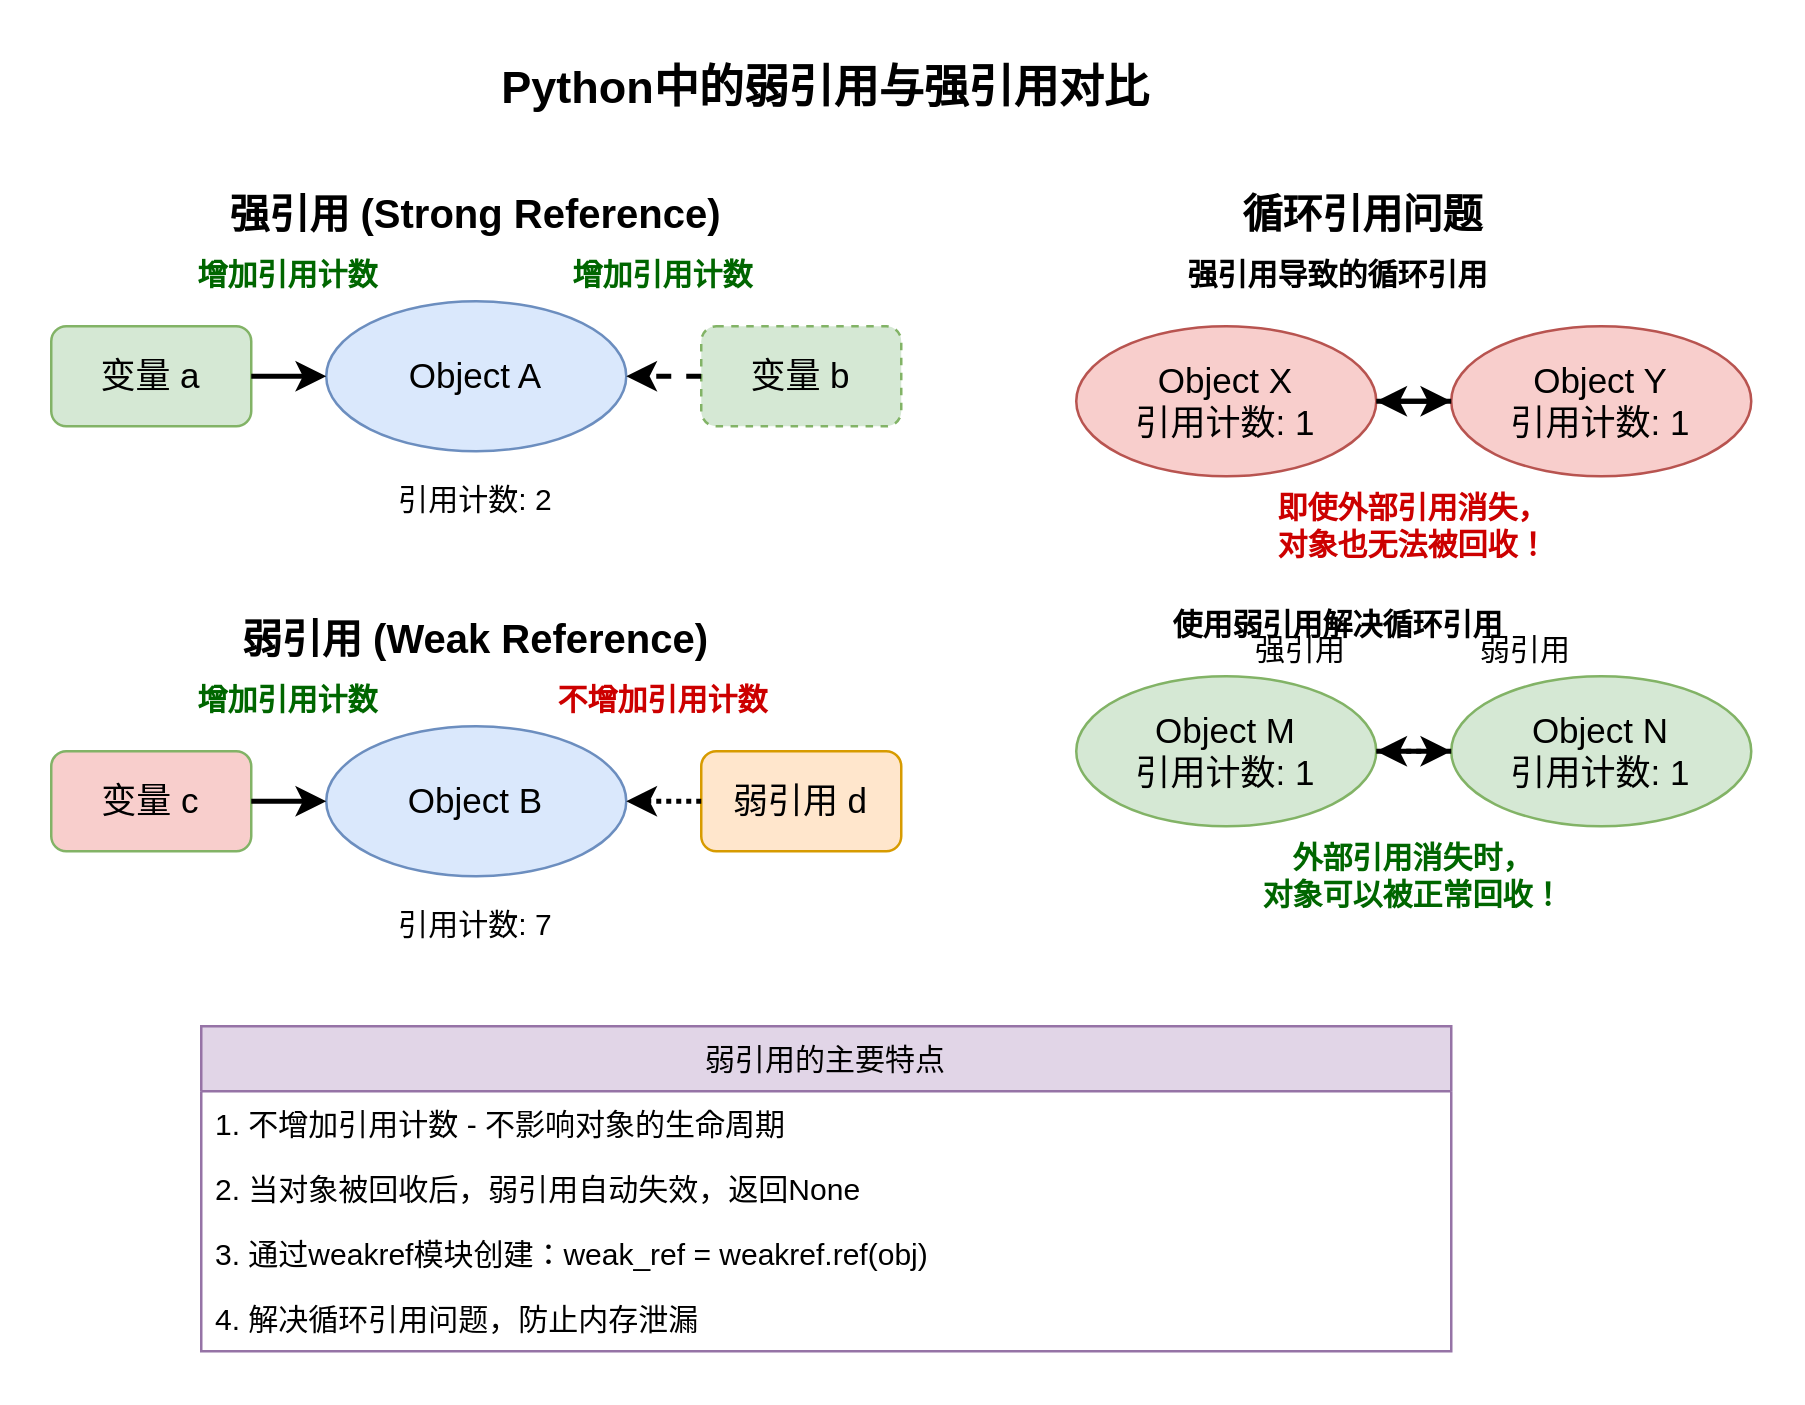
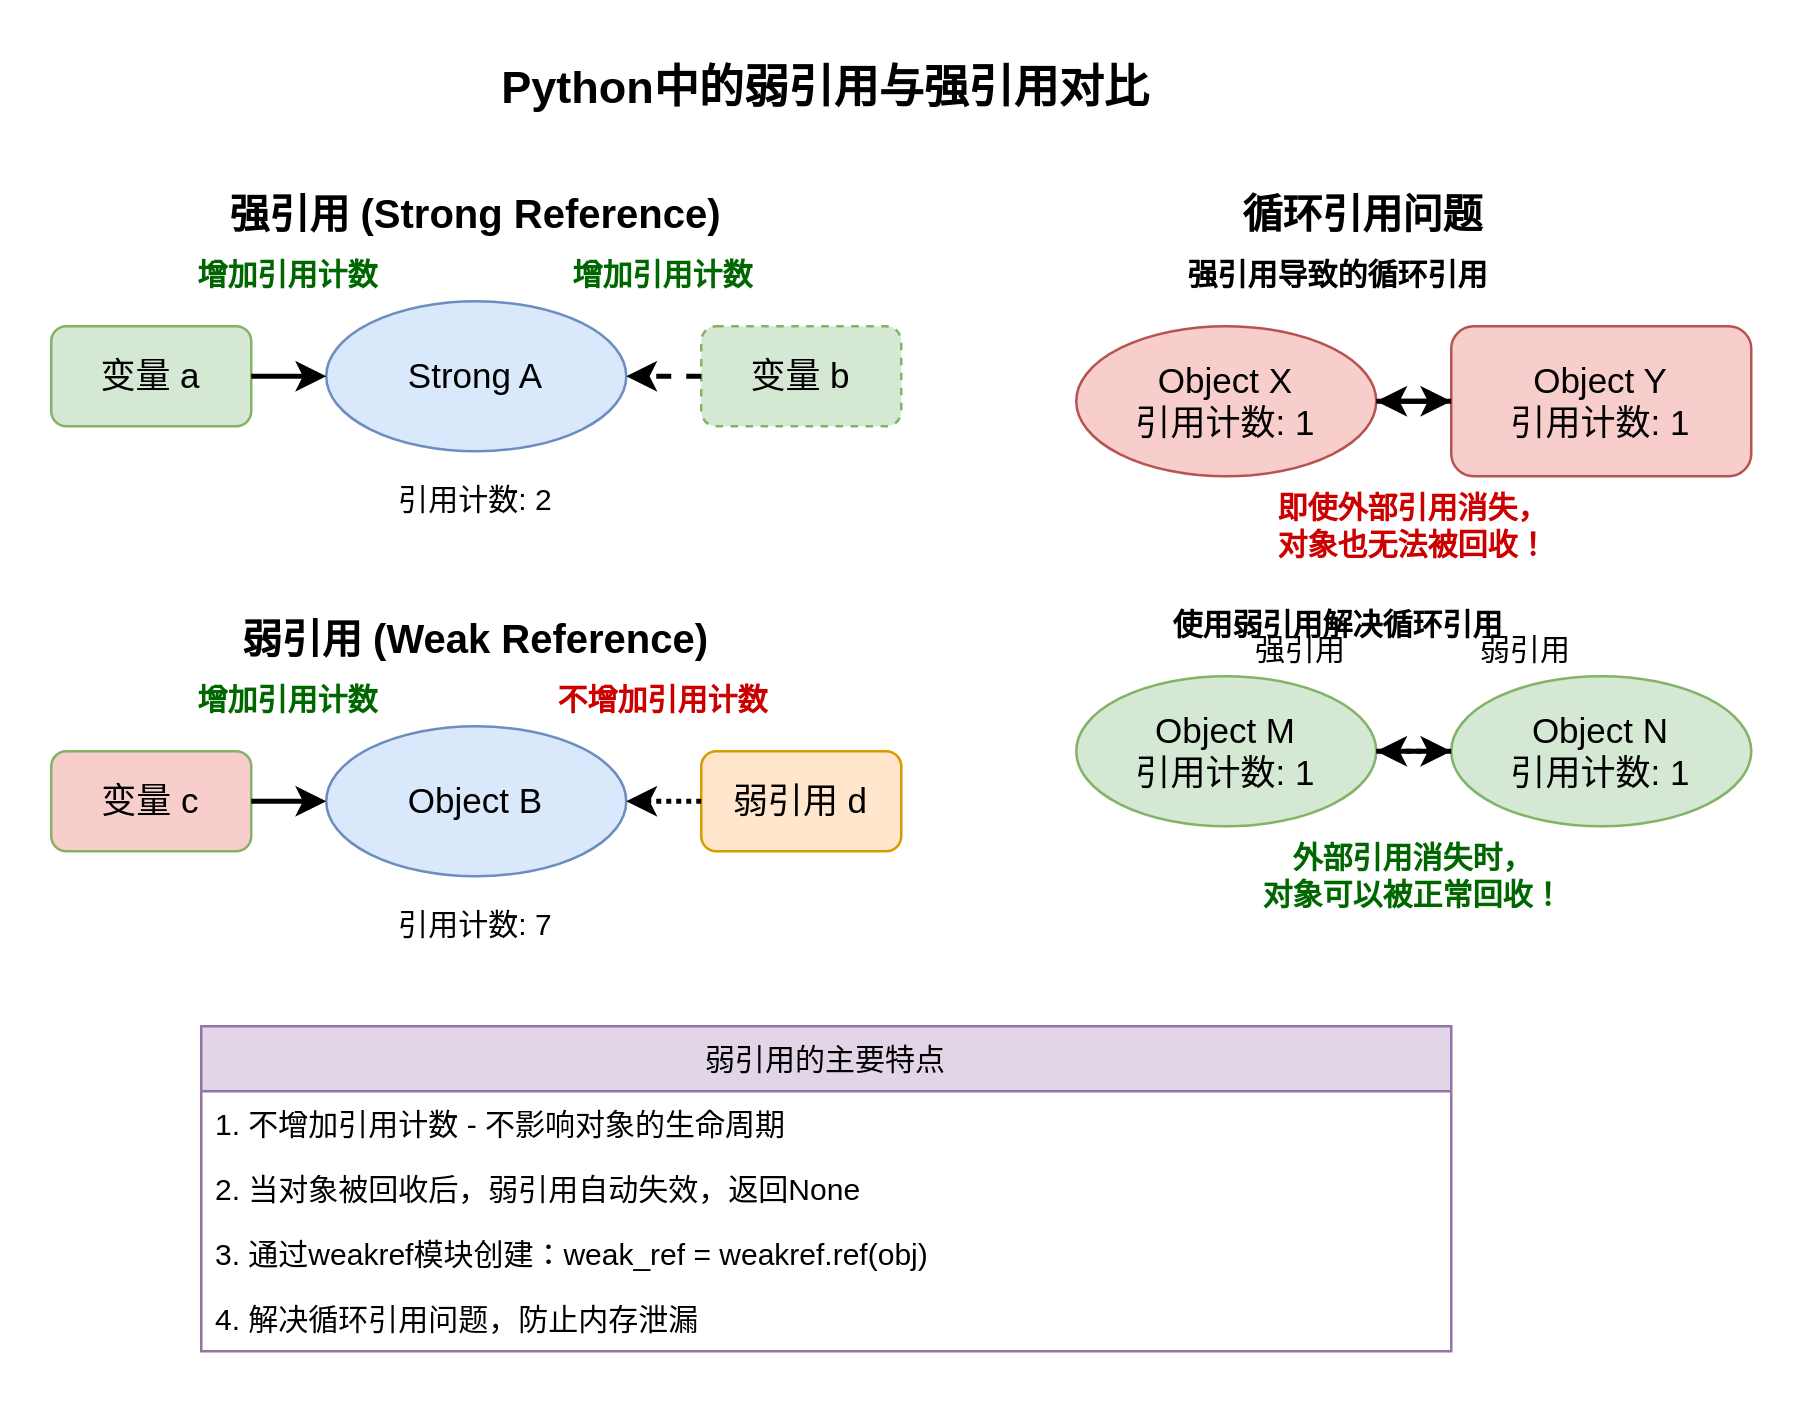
node "Object A": label "Object A" -> "Strong A"
node "Object Y 引用计数: 1": shape ellipse -> rounded rectangle
